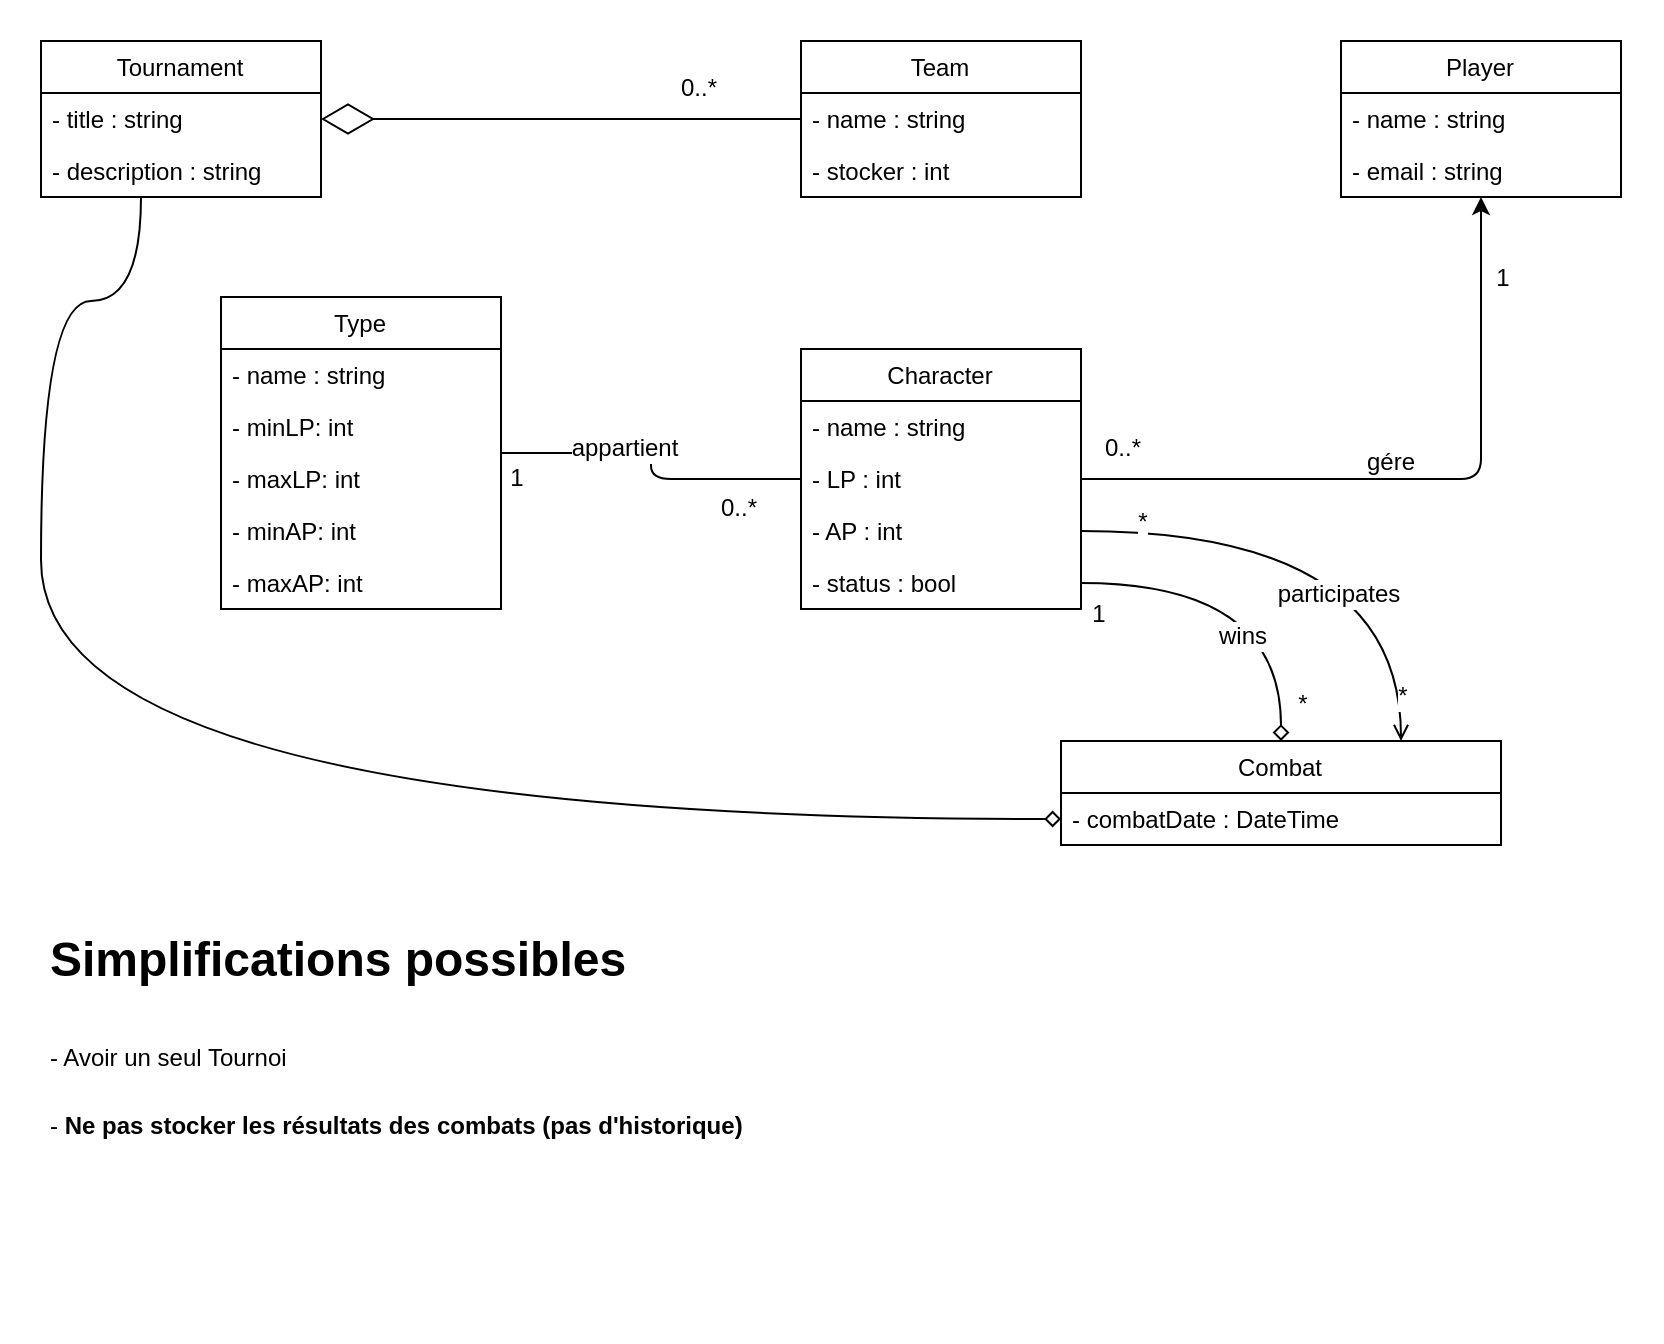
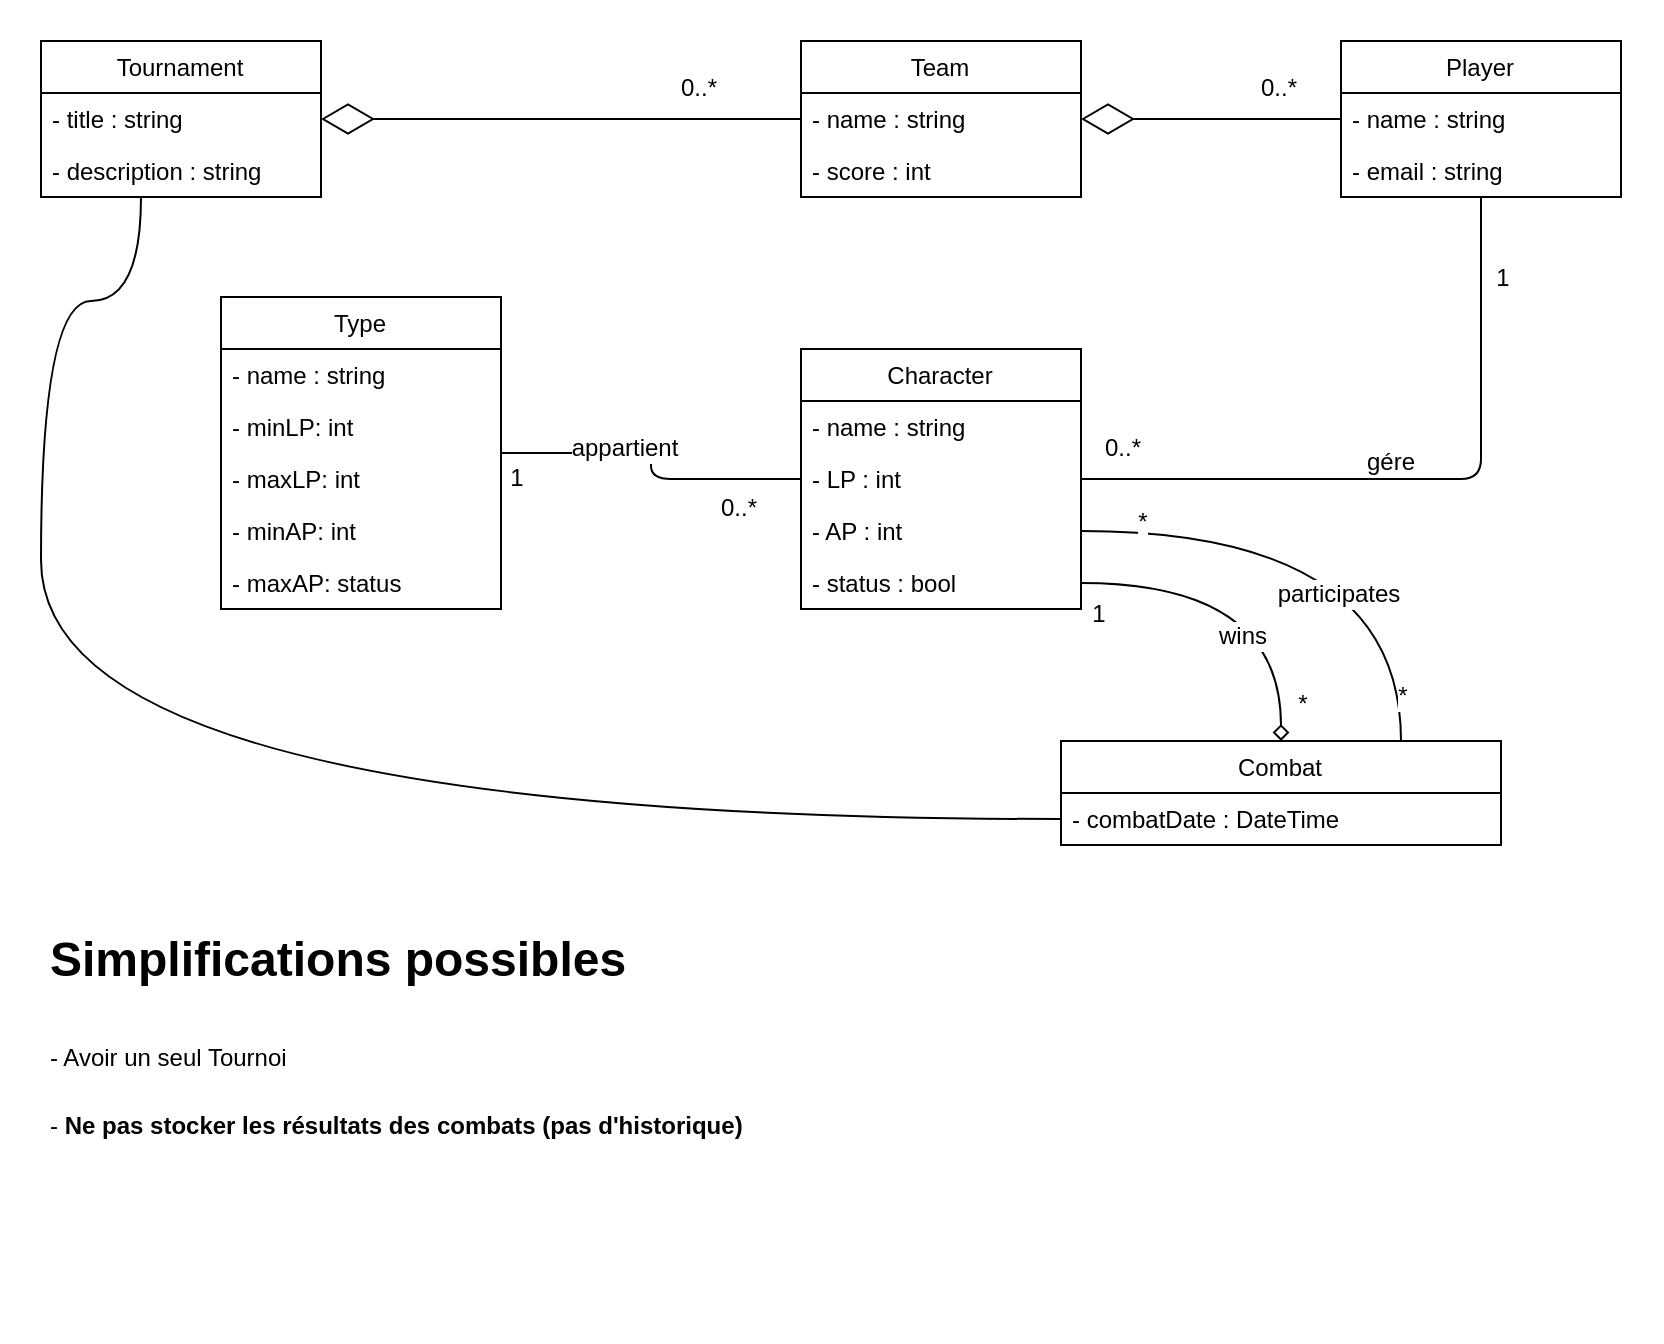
edge "Player" -> "Team": added, label "0..*"
node "- stocker : int": label "- stocker : int" -> "- score : int"
edge "Character" -> "Player": arrowhead classic -> none
node "- maxAP: int": label "- maxAP: int" -> "- maxAP: status"
edge "- AP : int" -> "Combat": arrowhead open -> none
edge "Tournament" -> "Combat": arrowhead diamond -> none
